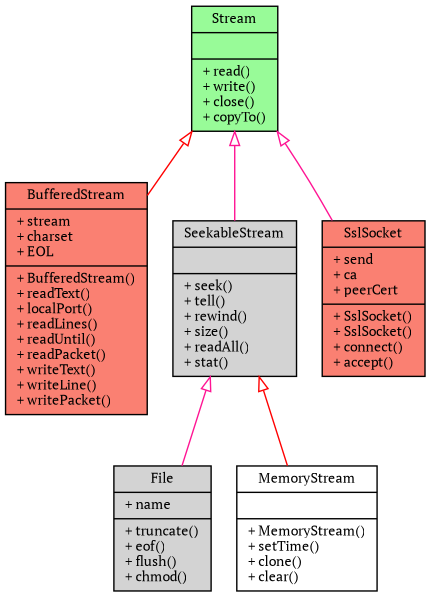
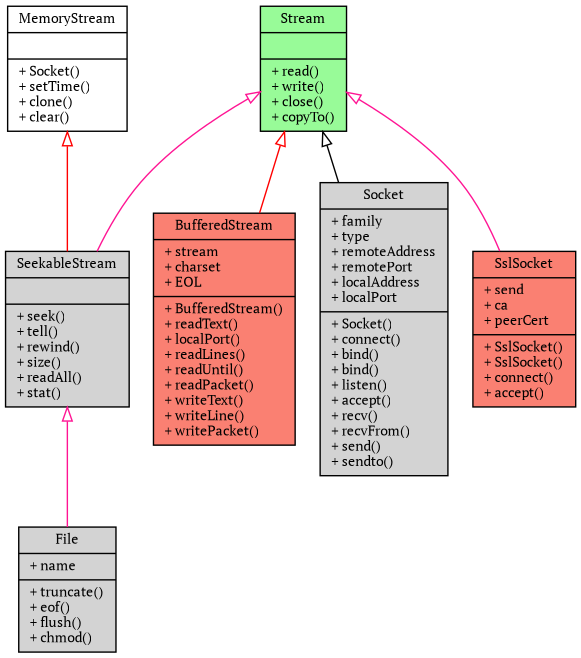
node "Socket": added
edge "MemoryStream" -> "SeekableStream": reversed
node "MemoryStream": text "+ MemoryStream()" -> "+ Socket()"
